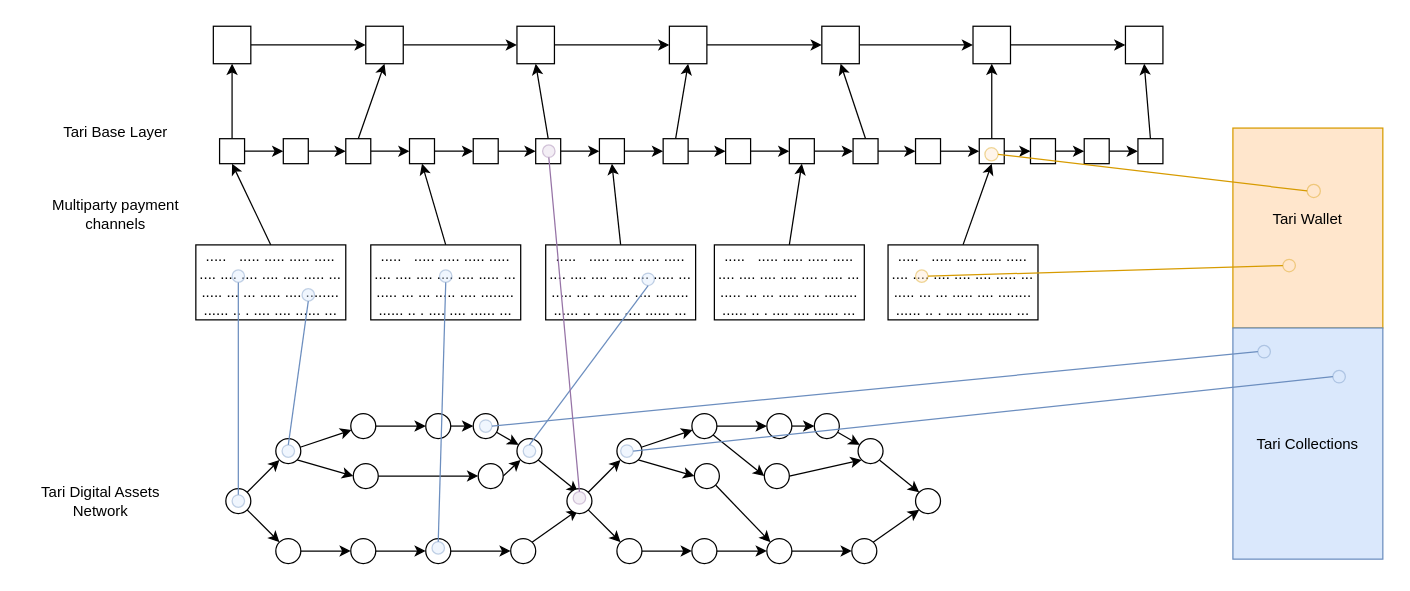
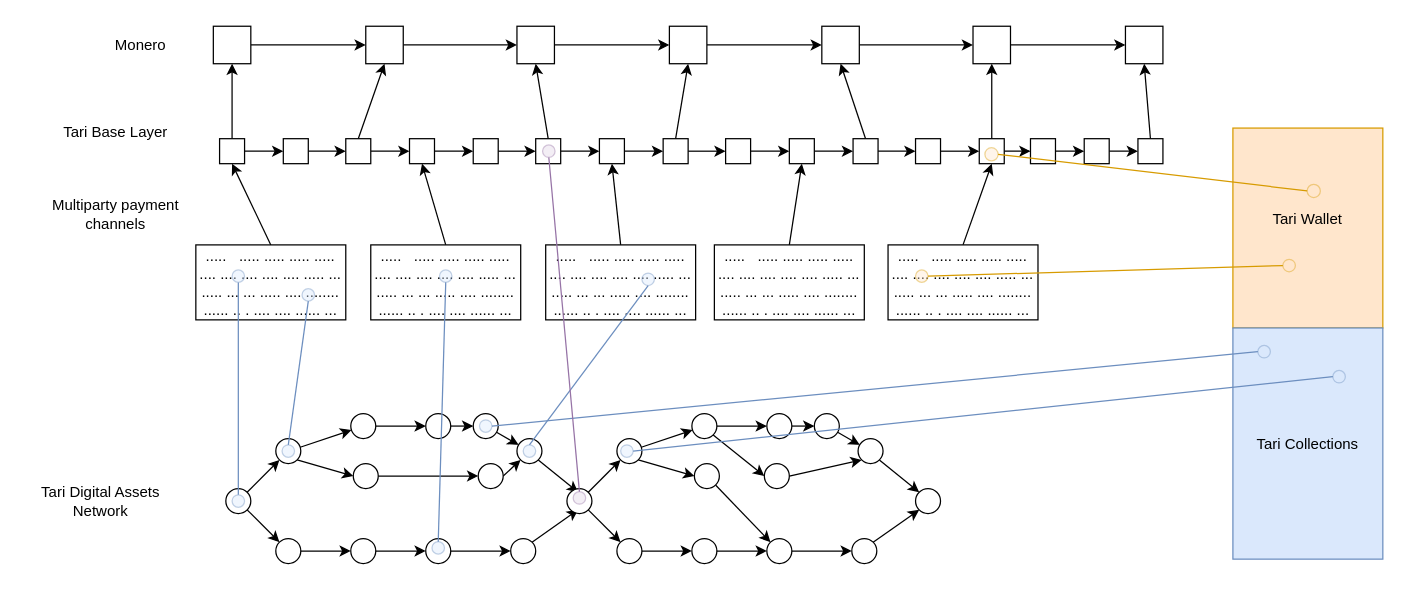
node "Monero": added
